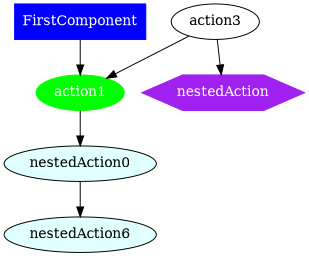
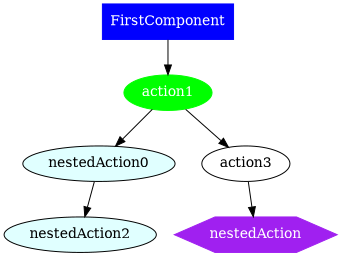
edge "action3" -> "action1": reversed
node "nestedAction6": label "nestedAction6" -> "nestedAction2"
